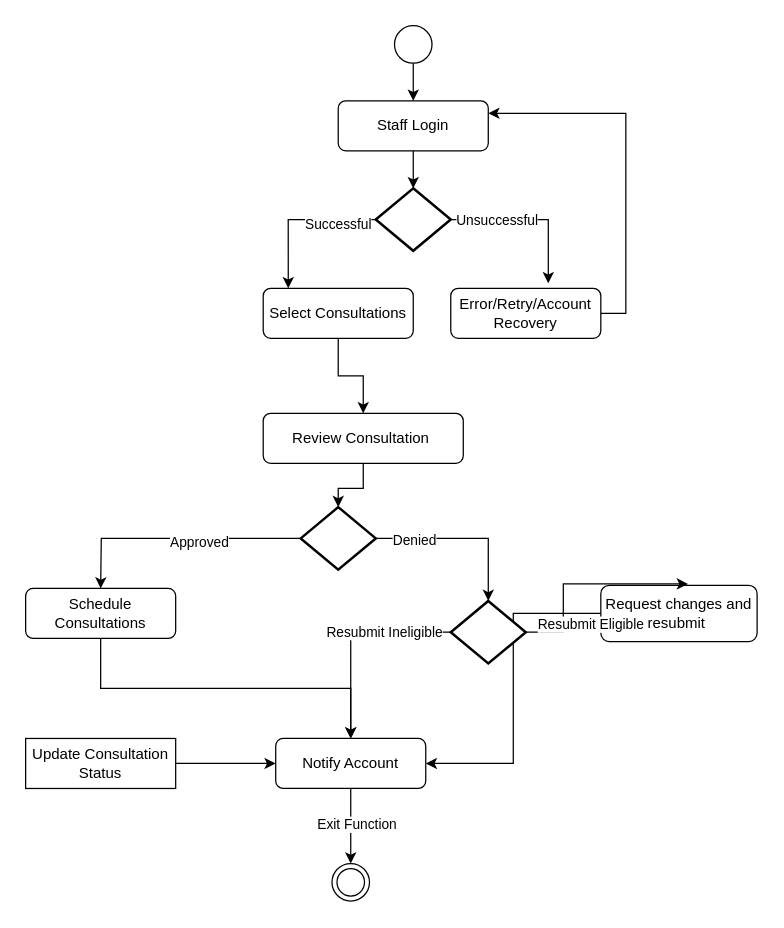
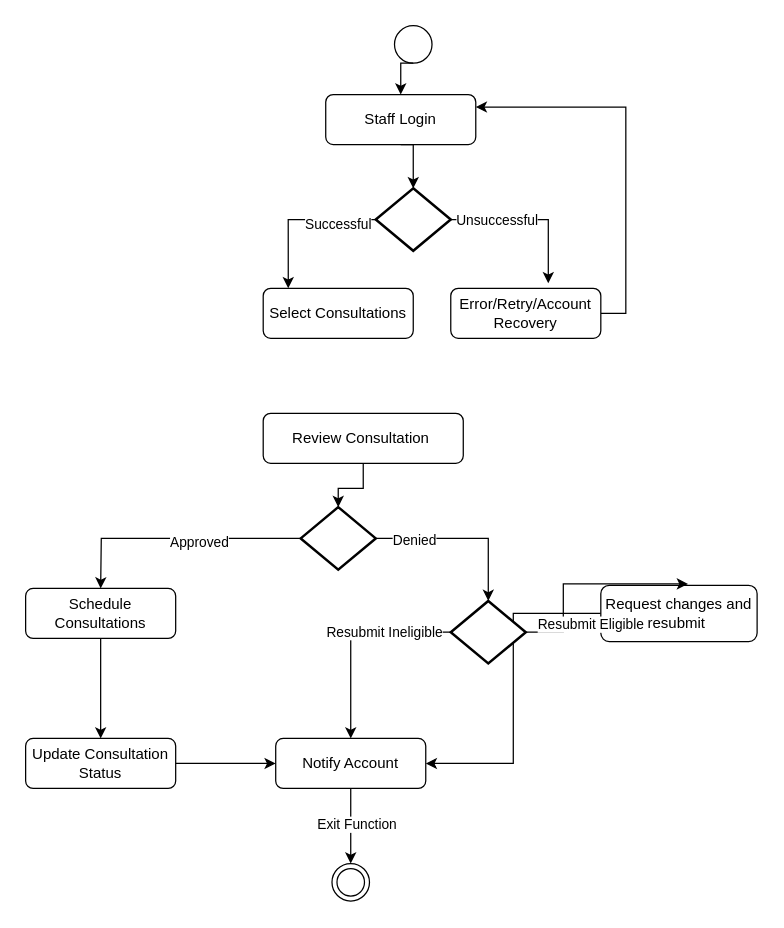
node "Staff Login": moved (413, 126) -> (401, 119)
edge "Select Consultations" -> "Review Consultation": removed
edge "Schedule Consultations" -> "Notify Account": now "Schedule Consultations" -> "Update Consultation Status"
node "Update Consultation Status": shape rectangle -> rounded rectangle
